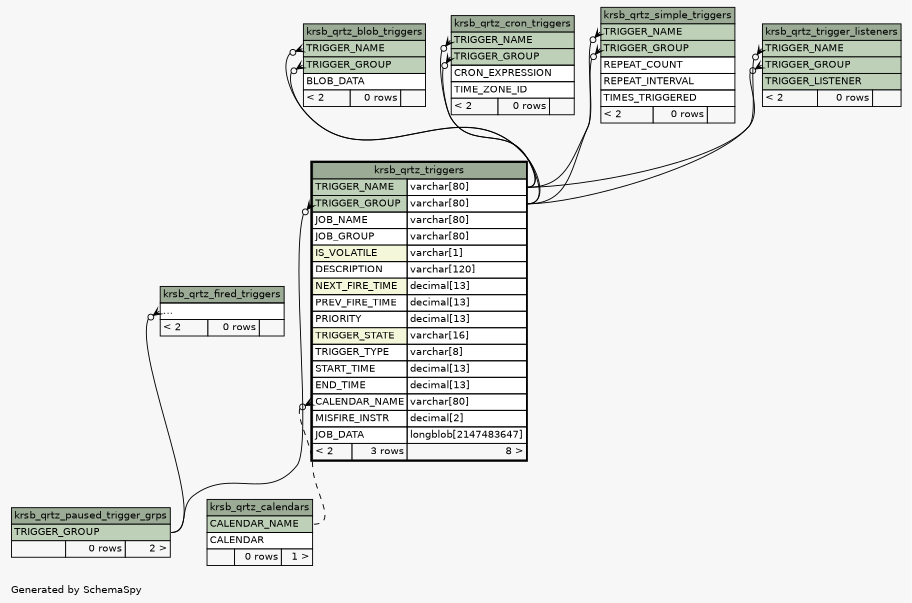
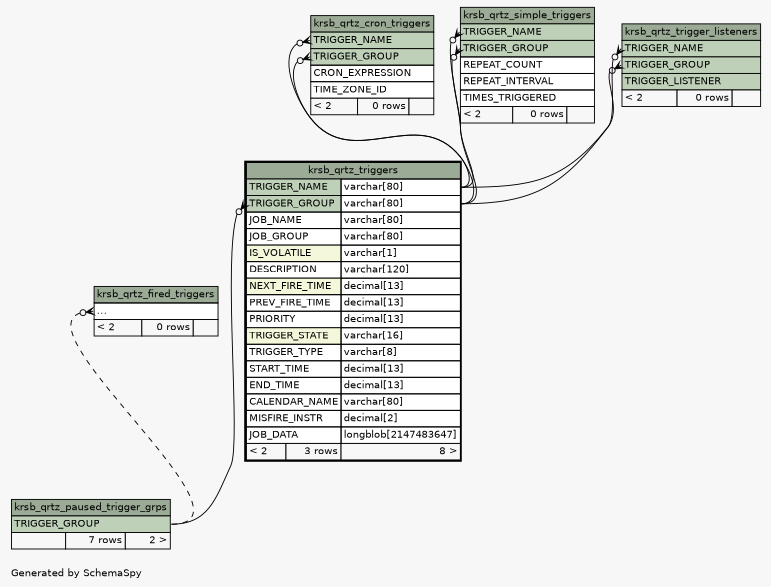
node "krsb_qrtz_blob_triggers": removed
edge "krsb_qrtz_paused_trigger_grps" -> "krsb_qrtz_fired_triggers": style solid -> dashed
node "krsb_qrtz_calendars": removed
node "krsb_qrtz_paused_trigger_grps": text "0 rows" -> "7 rows"
